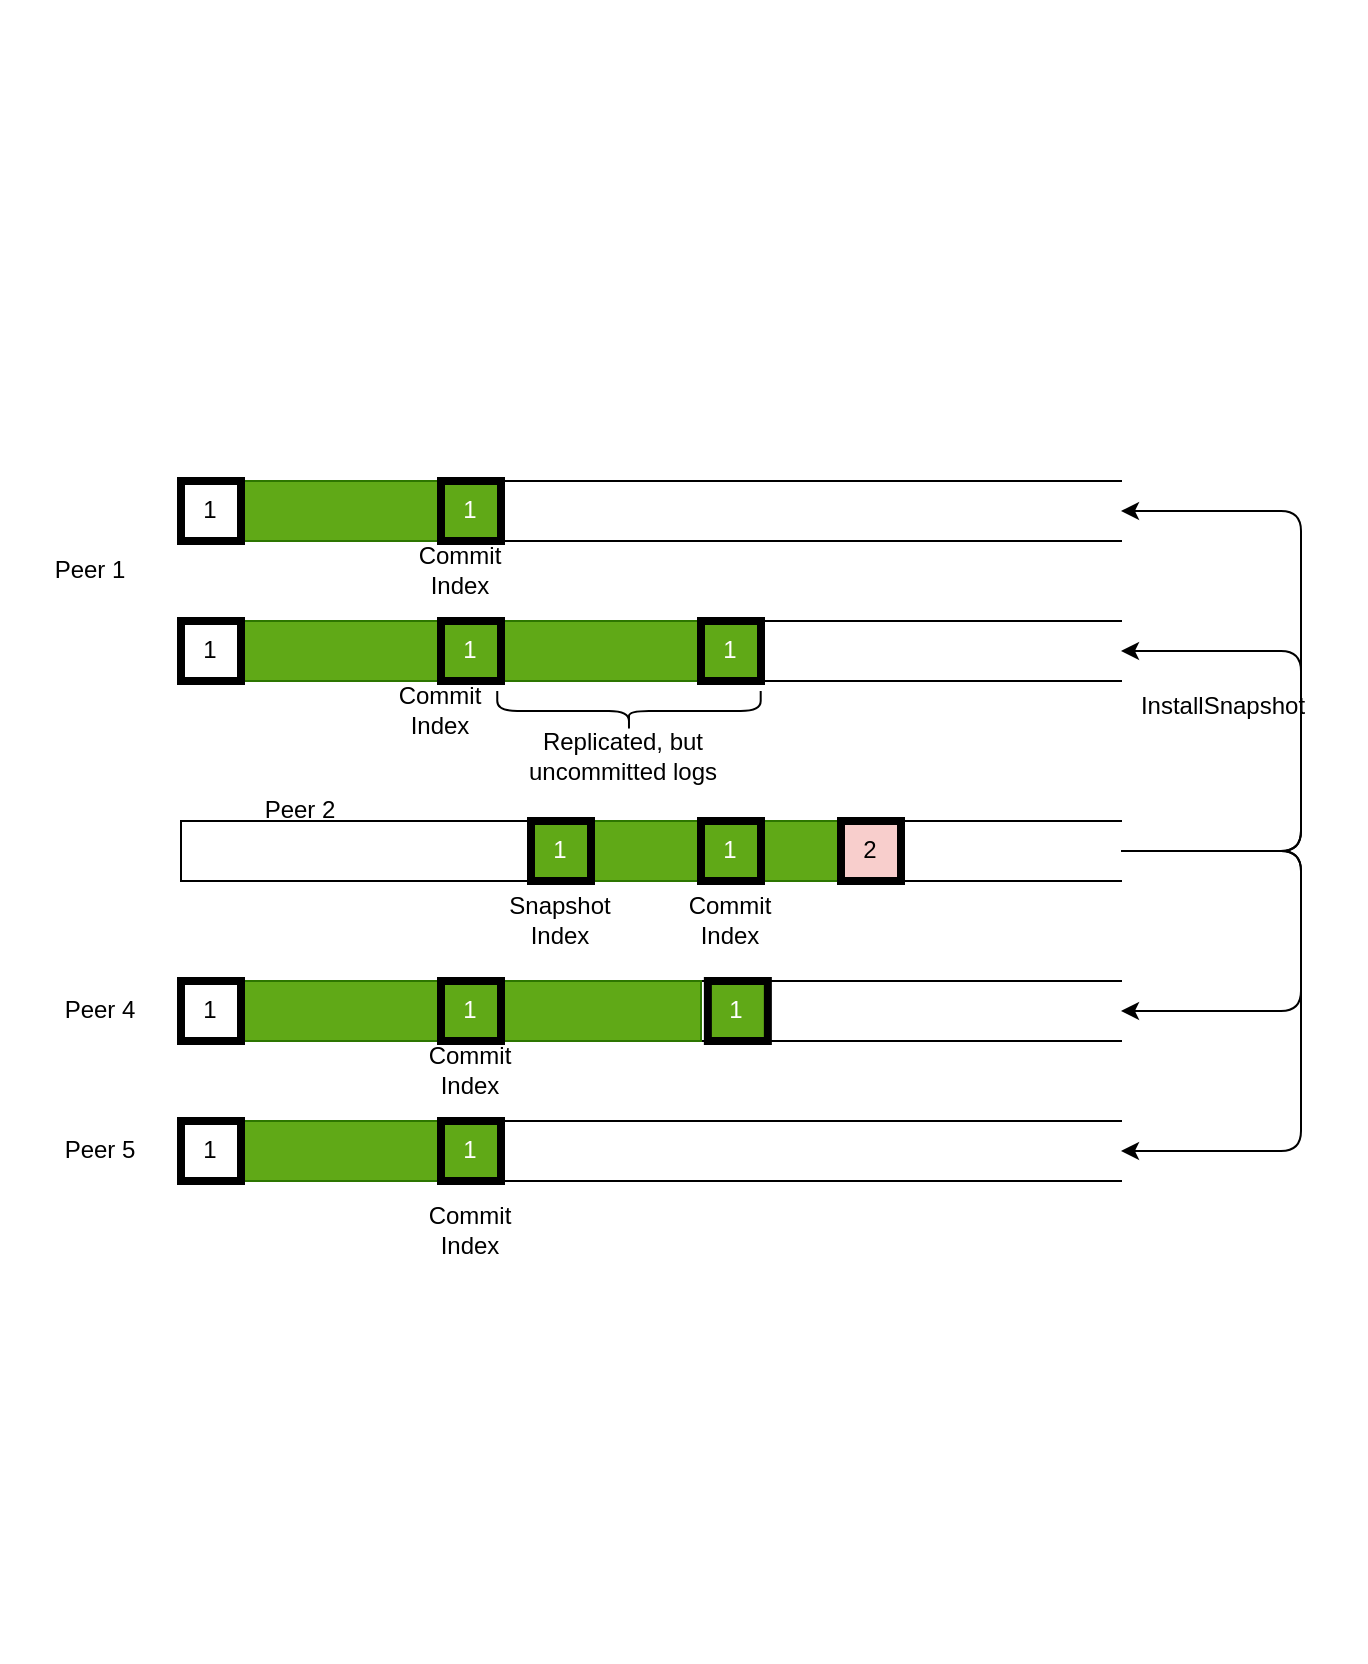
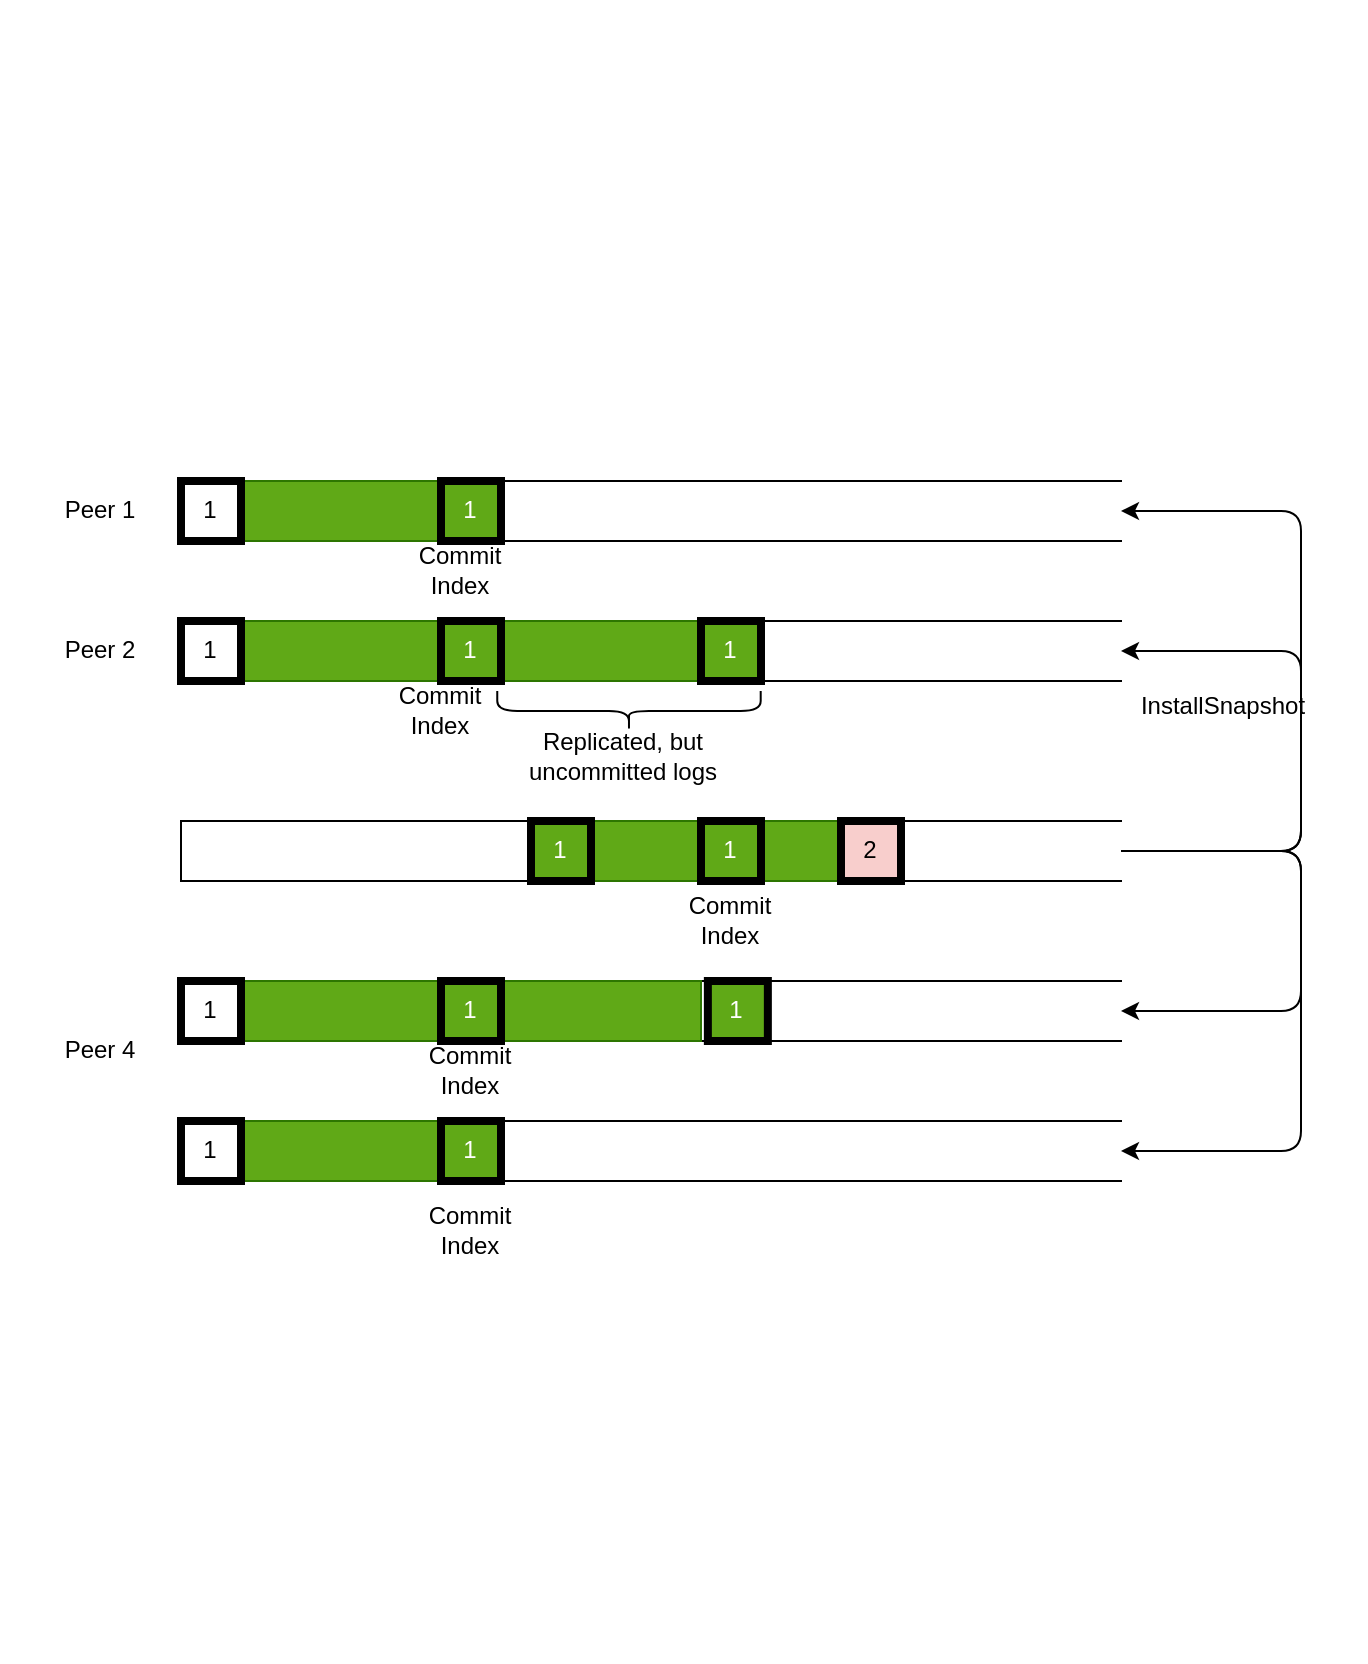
node "Peer 1": moved (91, 571) -> (101, 511)
node "Peer 2": moved (301, 811) -> (101, 651)
node "Snapshot Index": removed
node "Peer 4": moved (101, 1011) -> (101, 1051)
node "Peer 5": removed
